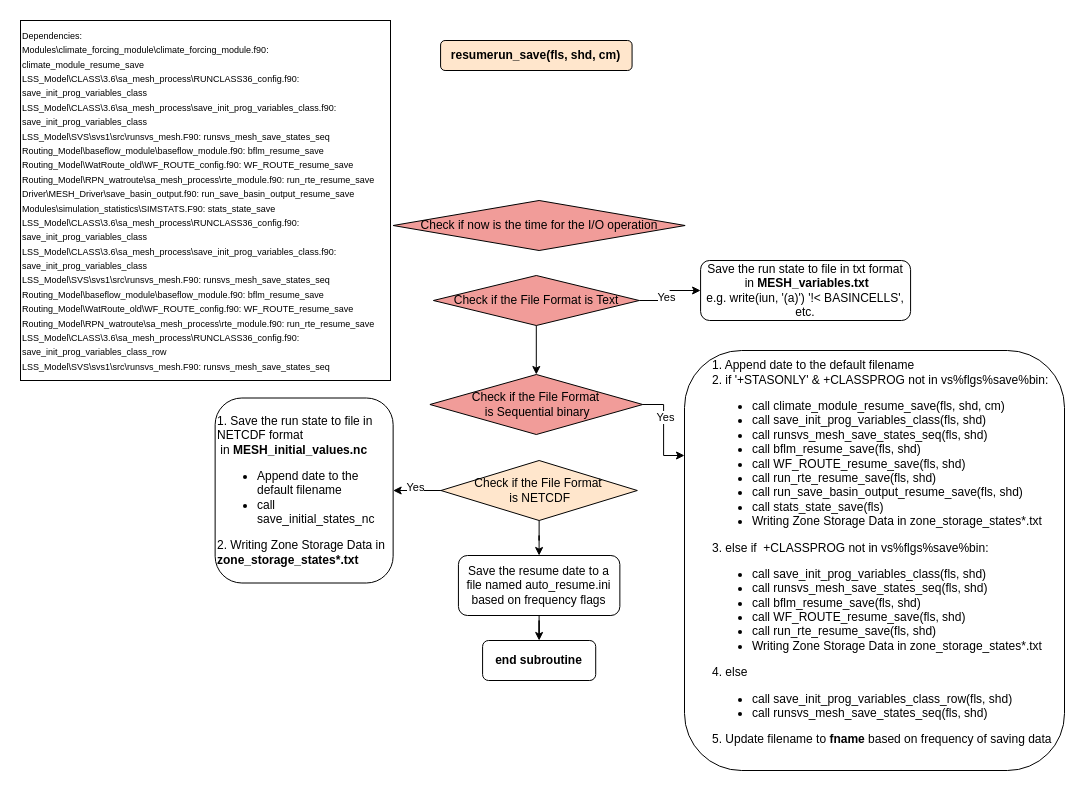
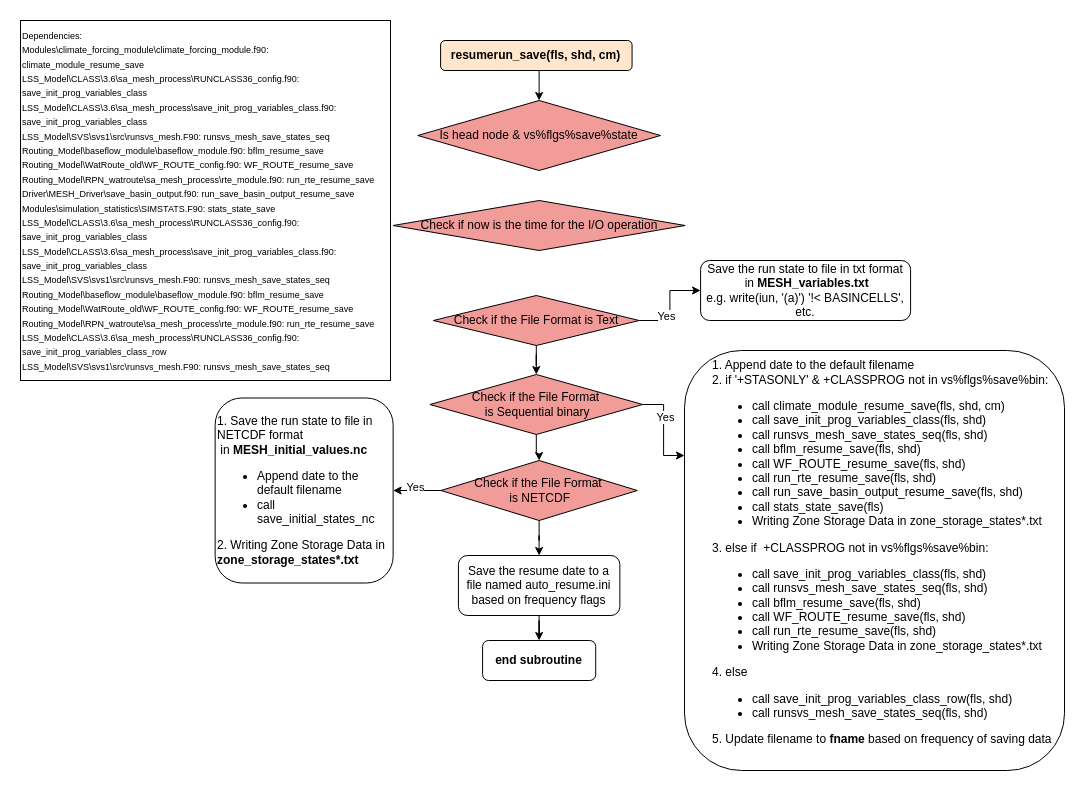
edge "resumerun_save(fls, shd, cm)" -> "Is head node & vs%flgs%save%state": added
node "Is head node & vs%flgs%save%state": added
node "Check if the File Format is Text": moved (536, 301) -> (536, 321)
edge "Check if the File Format is Sequential binary" -> "Check if the File Format is NETCDF": added
node "Check if the File Format is NETCDF": fillcolor #ffe6cc -> #f19c99
